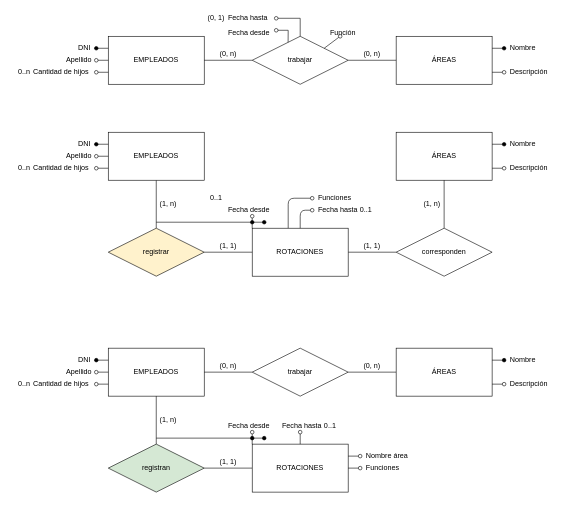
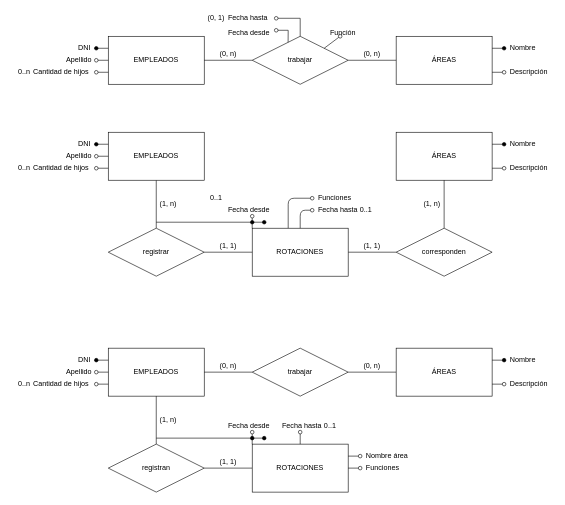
node "registrar": fillcolor #fff2cc -> #ffffff
node "registran": fillcolor #d5e8d4 -> #ffffff
